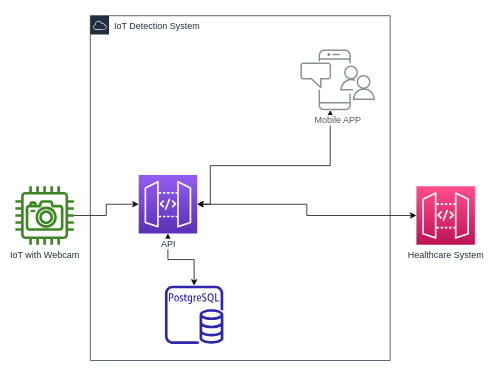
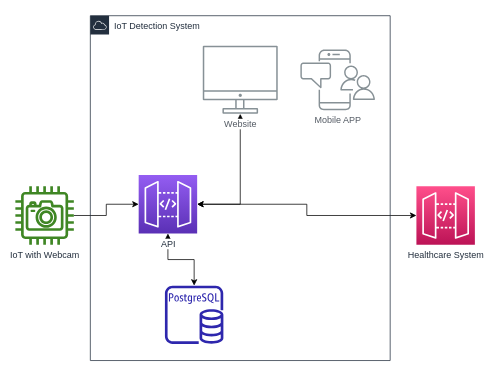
node "Website": added
edge "Website" -- "API": added
edge "Mobile APP" -- "API": removed
